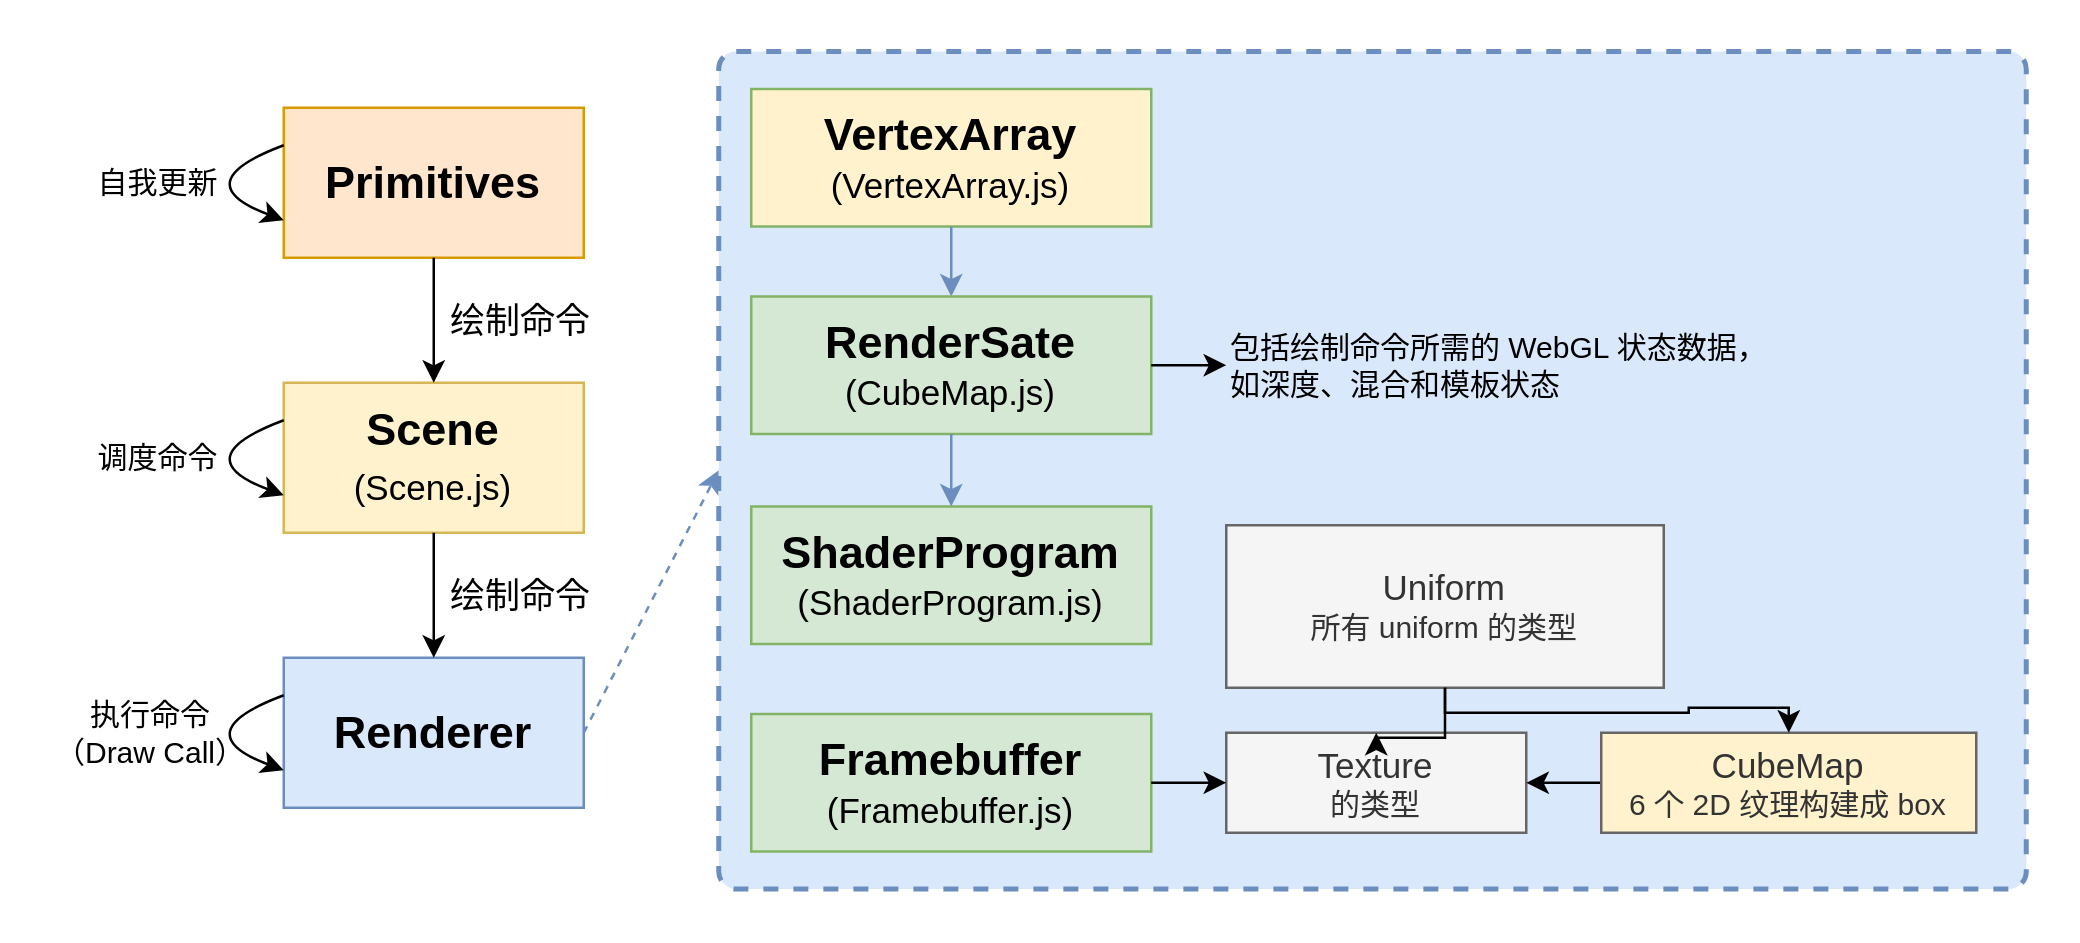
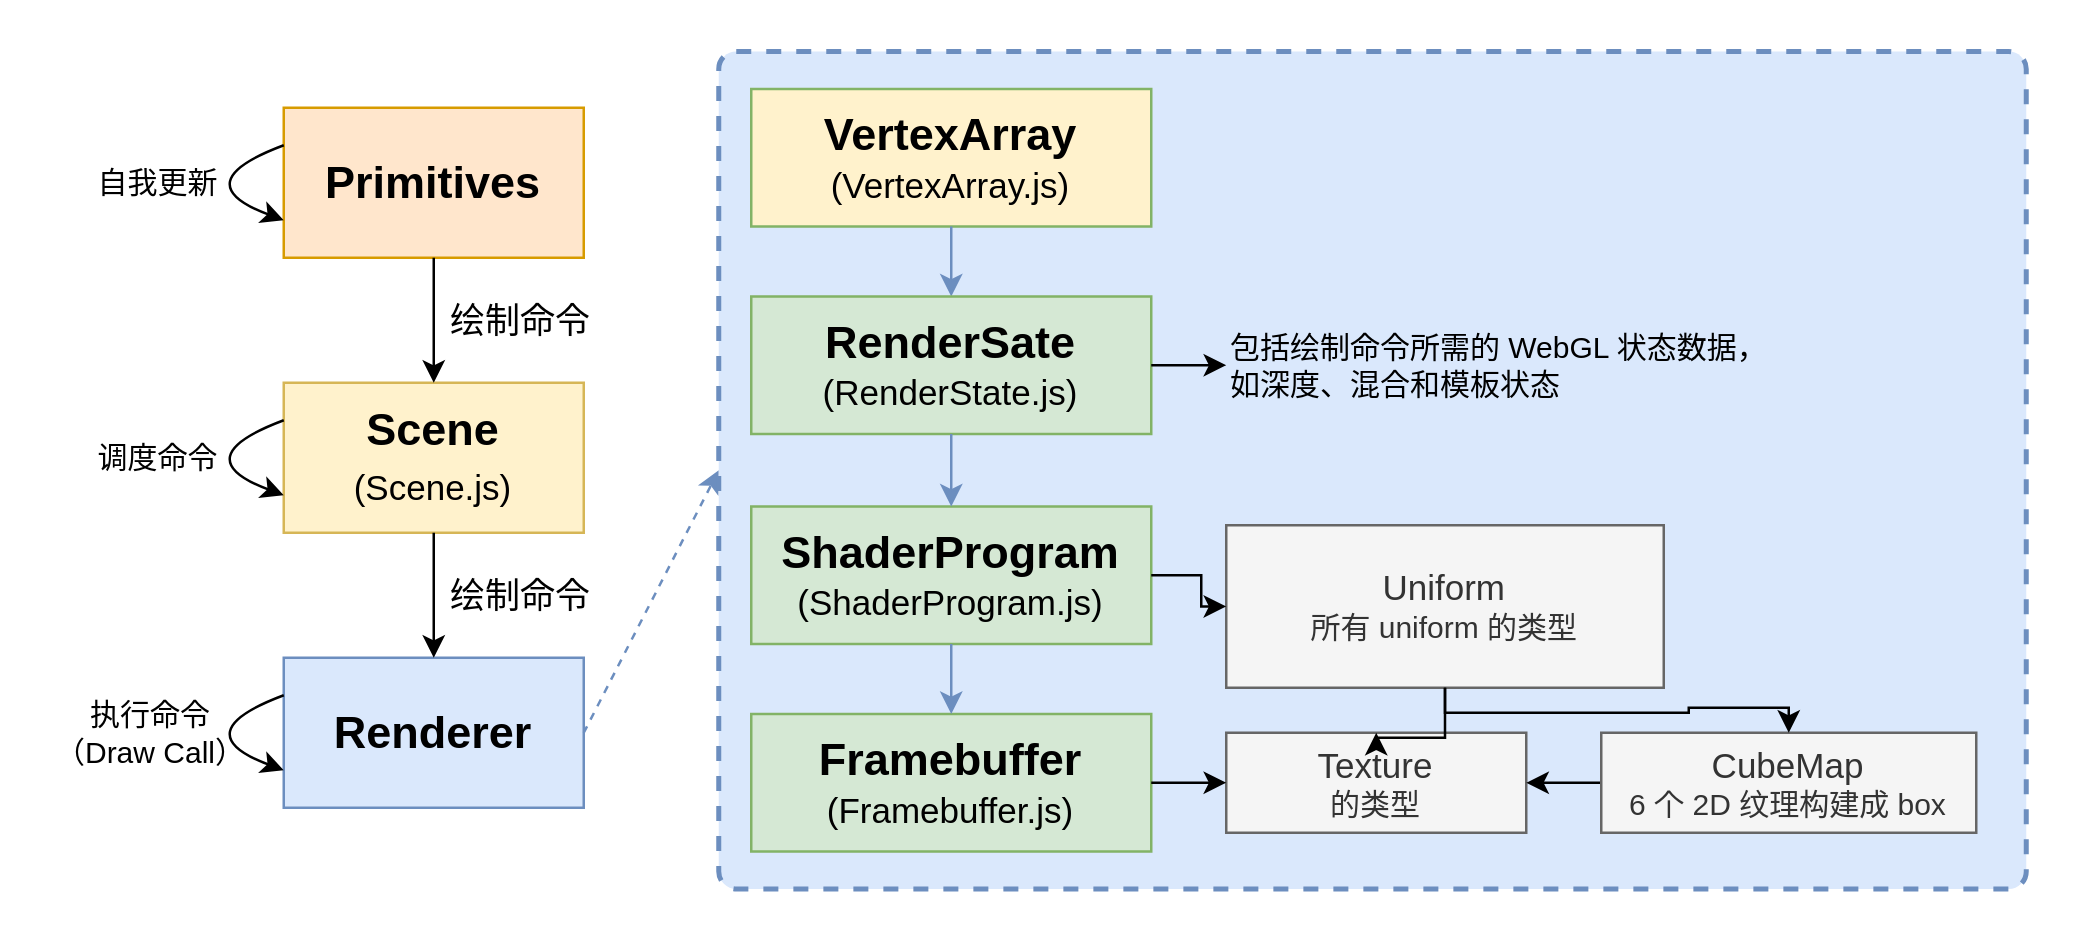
node "RenderSate (CubeMap.js)": label "RenderSate (CubeMap.js)" -> "RenderSate (RenderState.js)"
edge "ShaderProgram (ShaderProgram.js)" -> "Uniform 所有 uniform 的类型": added
edge "ShaderProgram (ShaderProgram.js)" -> "Framebuffer (Framebuffer.js)": added
node "CubeMap 6 个 2D 纹理构建成 box": fillcolor #fff2cc -> #f5f5f5
